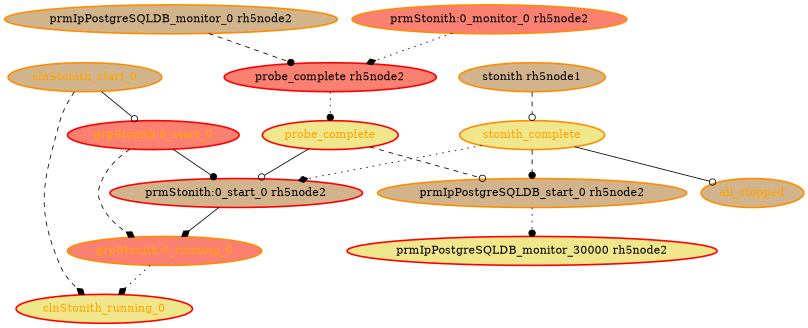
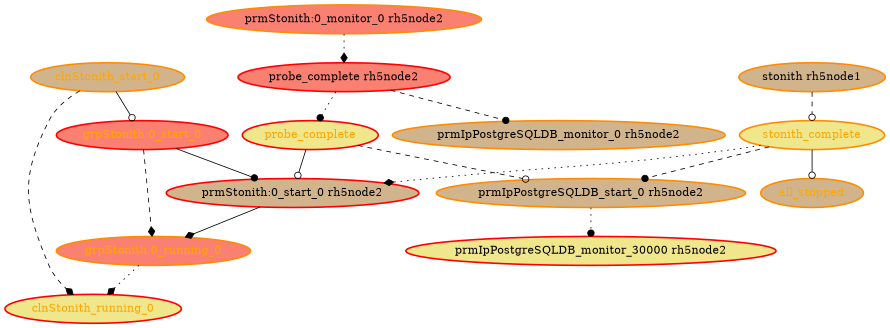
edge "prmIpPostgreSQLDB_monitor_0 rh5node2" -> "probe_complete rh5node2": reversed
